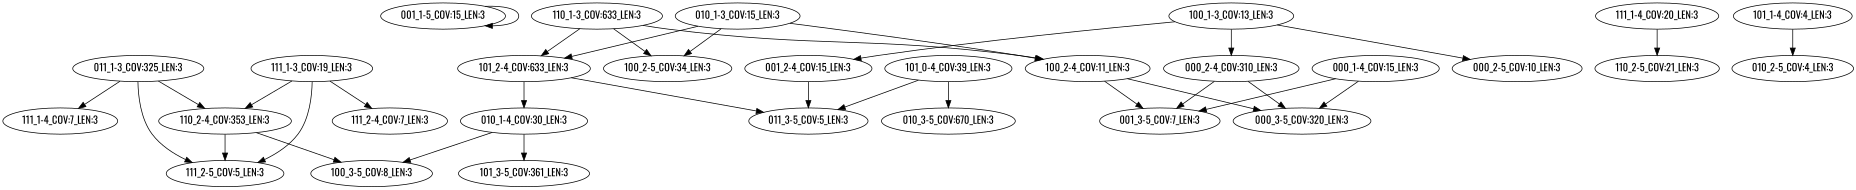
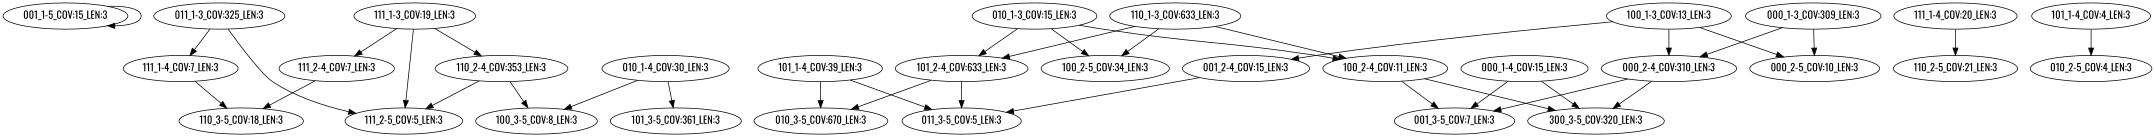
node "000_1-3_COV:309_LEN:3": added
node "101_0-4_COV:39_LEN:3": label "101_0-4_COV:39_LEN:3" -> "101_1-4_COV:39_LEN:3"
edge "101_2-4_COV:633_LEN:3" -> "010_1-4_COV:30_LEN:3": now "101_2-4_COV:633_LEN:3" -> "010_3-5_COV:670_LEN:3"
edge "011_1-3_COV:325_LEN:3" -> "110_2-4_COV:353_LEN:3": removed
node "110_3-5_COV:18_LEN:3": added
node "000_3-5_COV:320_LEN:3": label "000_3-5_COV:320_LEN:3" -> "300_3-5_COV:320_LEN:3"
